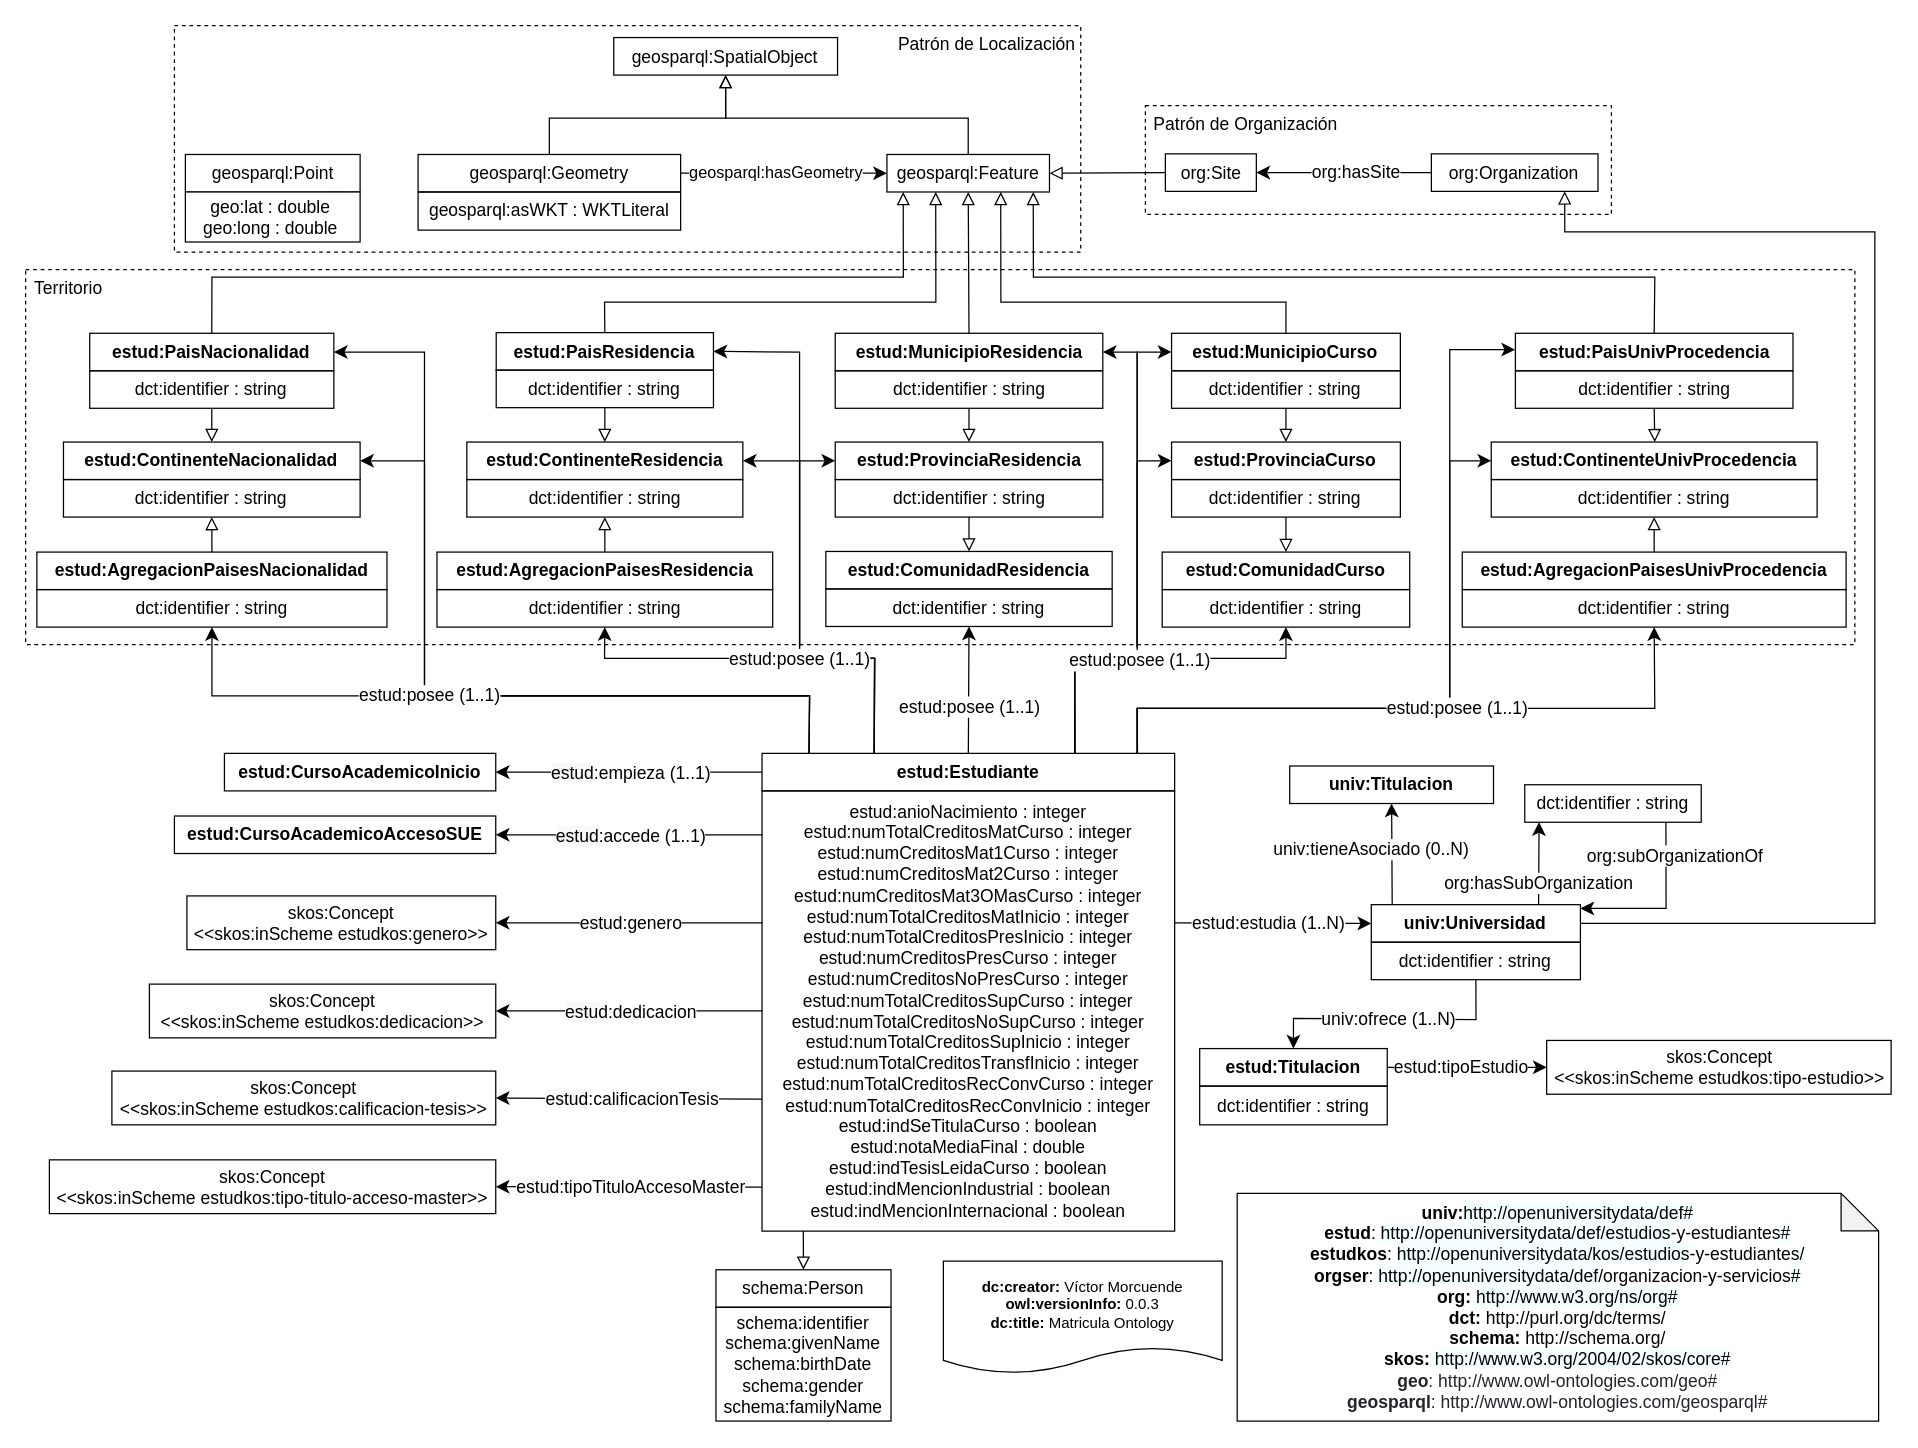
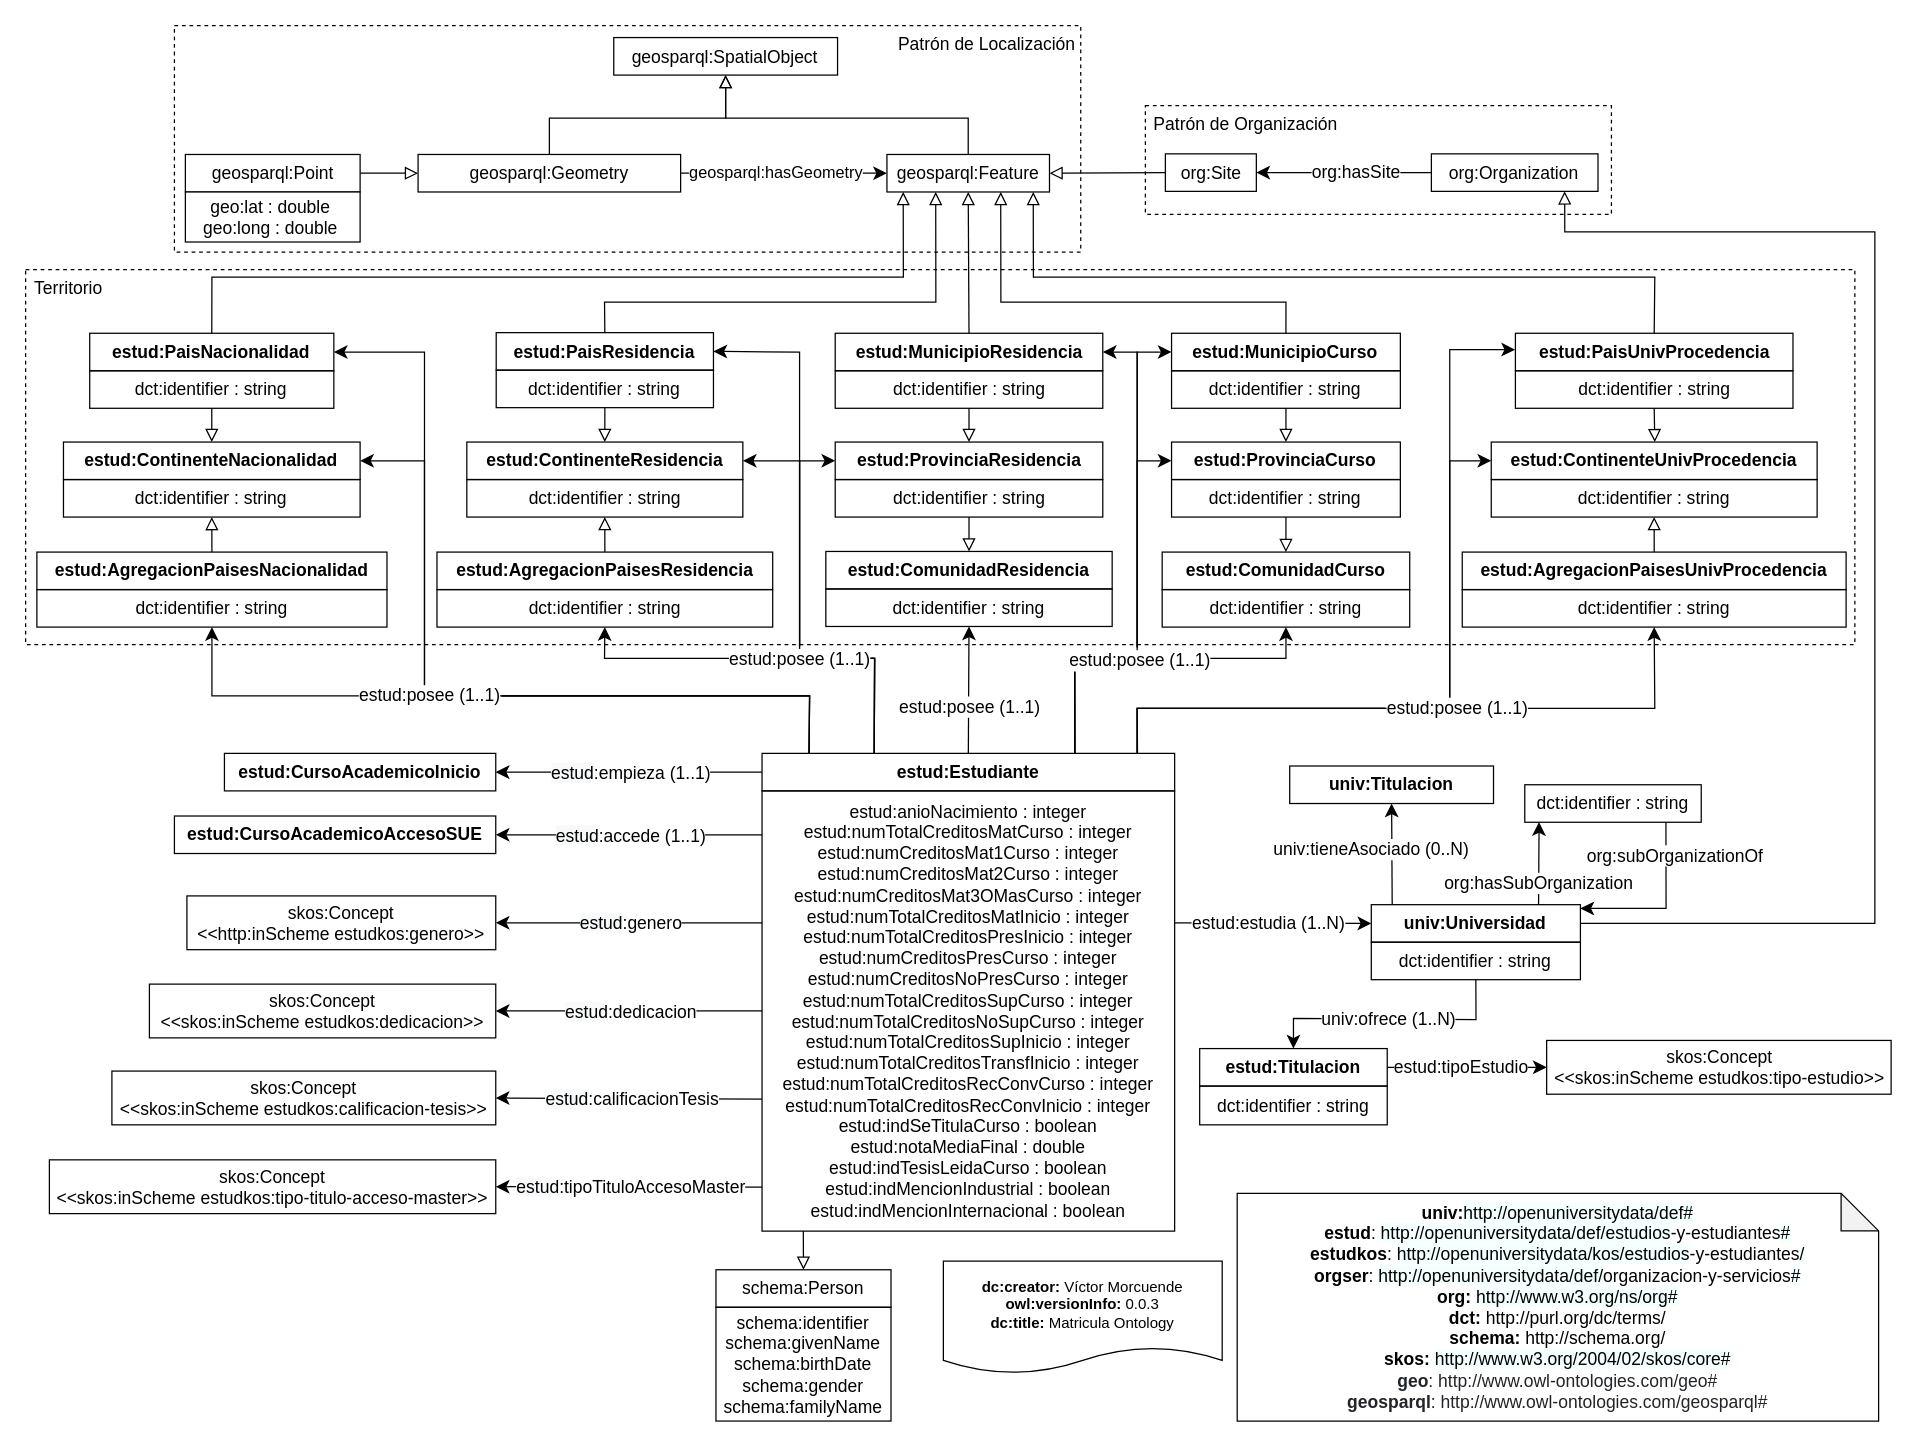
edge "geosparql:Point" -> "geo:lat : double geo:long : double": now "geosparql:Point" -> "geosparql:Geometry"
node "geosparql:asWKT : WKTLiteral": removed
node "skos:Concept <<skos:inScheme estudkos:genero>>": label "skos:Concept <<skos:inScheme estudkos:genero>>" -> "skos:Concept <<http:inScheme estudkos:genero>>"
